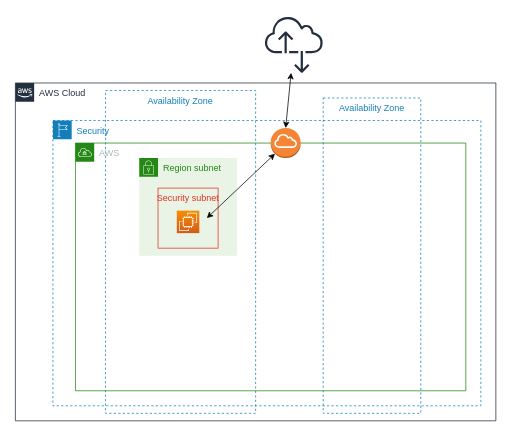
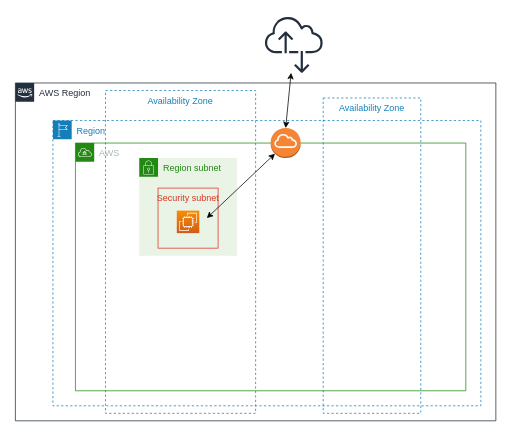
node "AWS Cloud": label "AWS Cloud" -> "AWS Region"
node "Security": label "Security" -> "Region"
